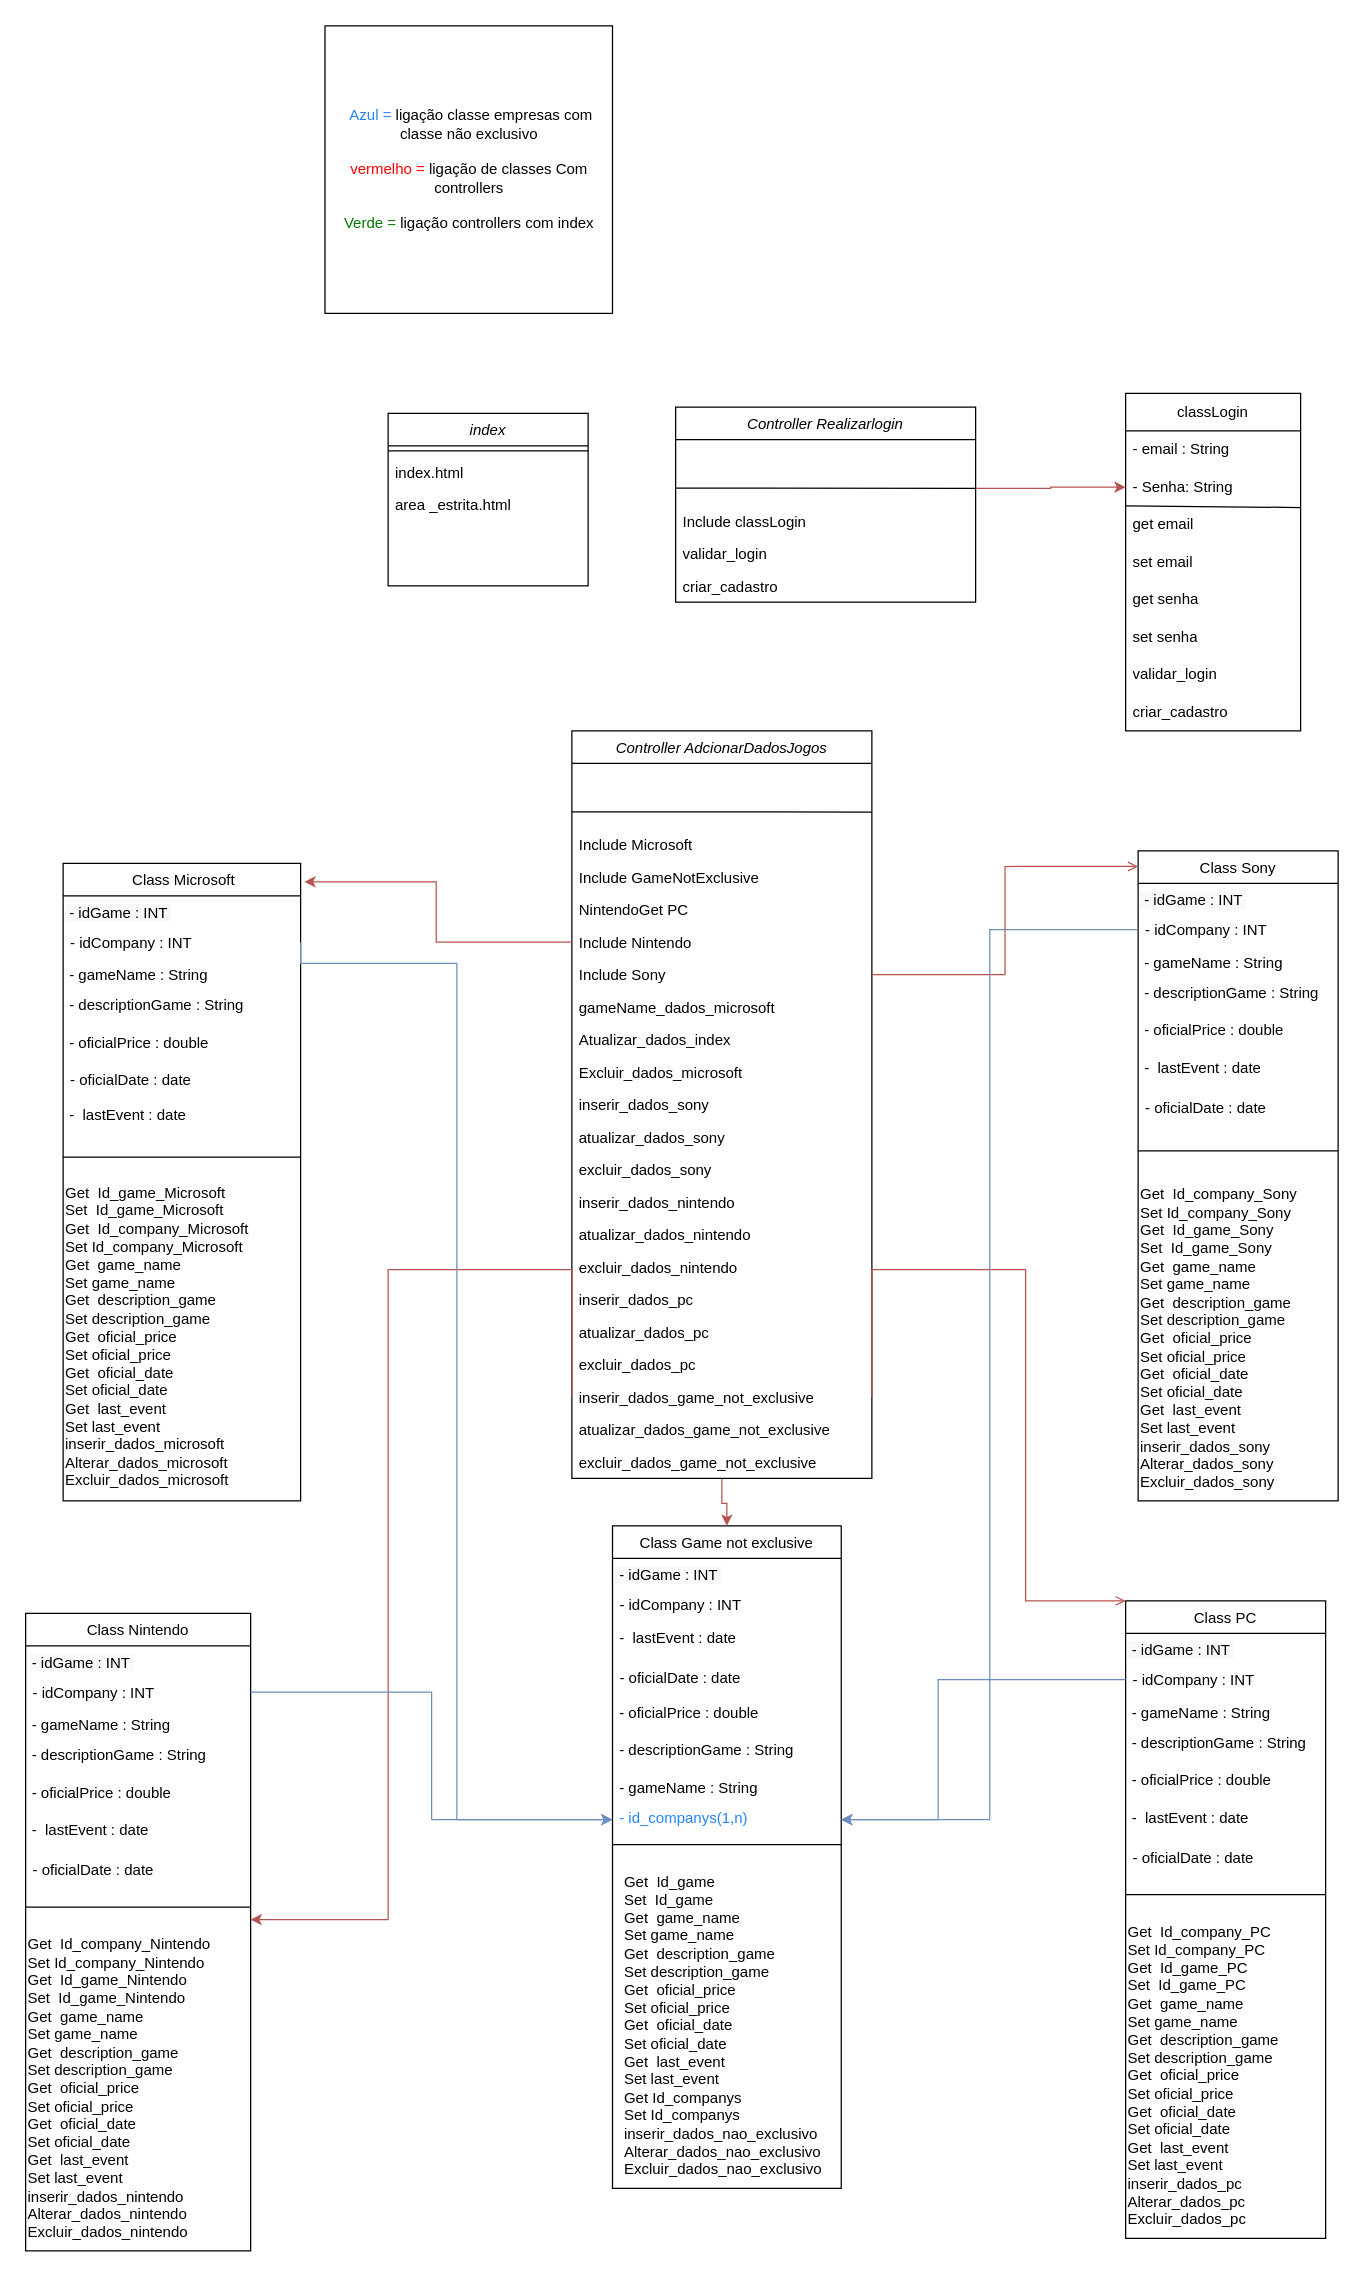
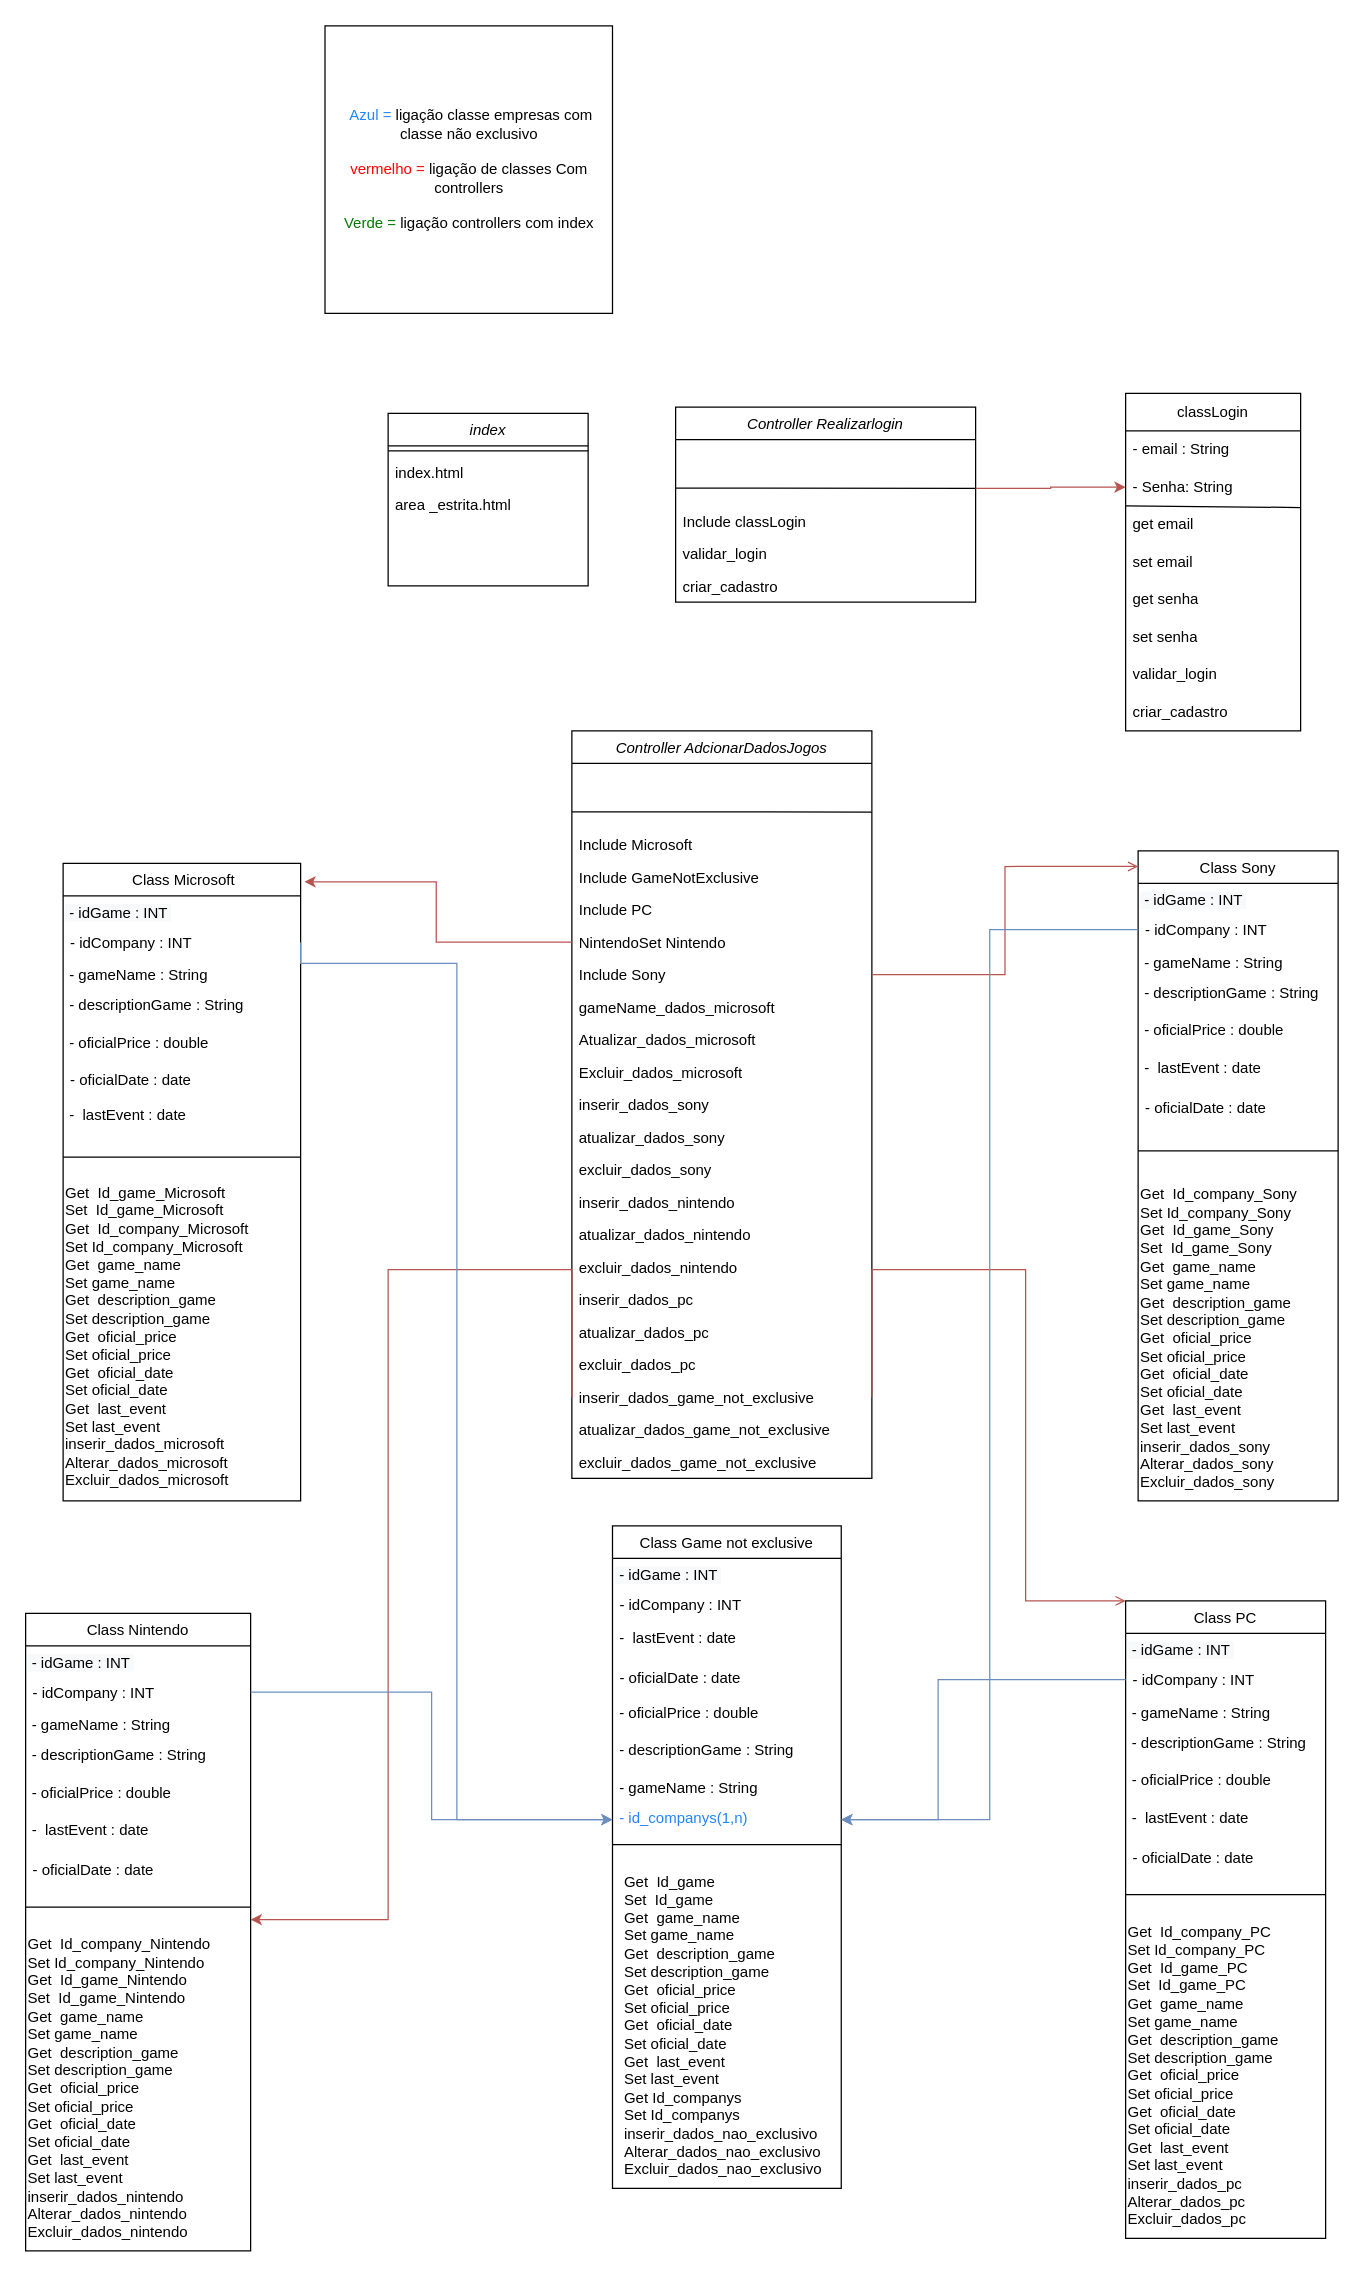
node "NintendoGet PC": label "NintendoGet PC" -> "Include PC"
node "Include Nintendo": label "Include Nintendo" -> "NintendoSet Nintendo"
node "Atualizar_dados_index": label "Atualizar_dados_index" -> "Atualizar_dados_microsoft"
edge "Controller AdcionarDadosJogos" -> "Class Game not exclusive": removed
